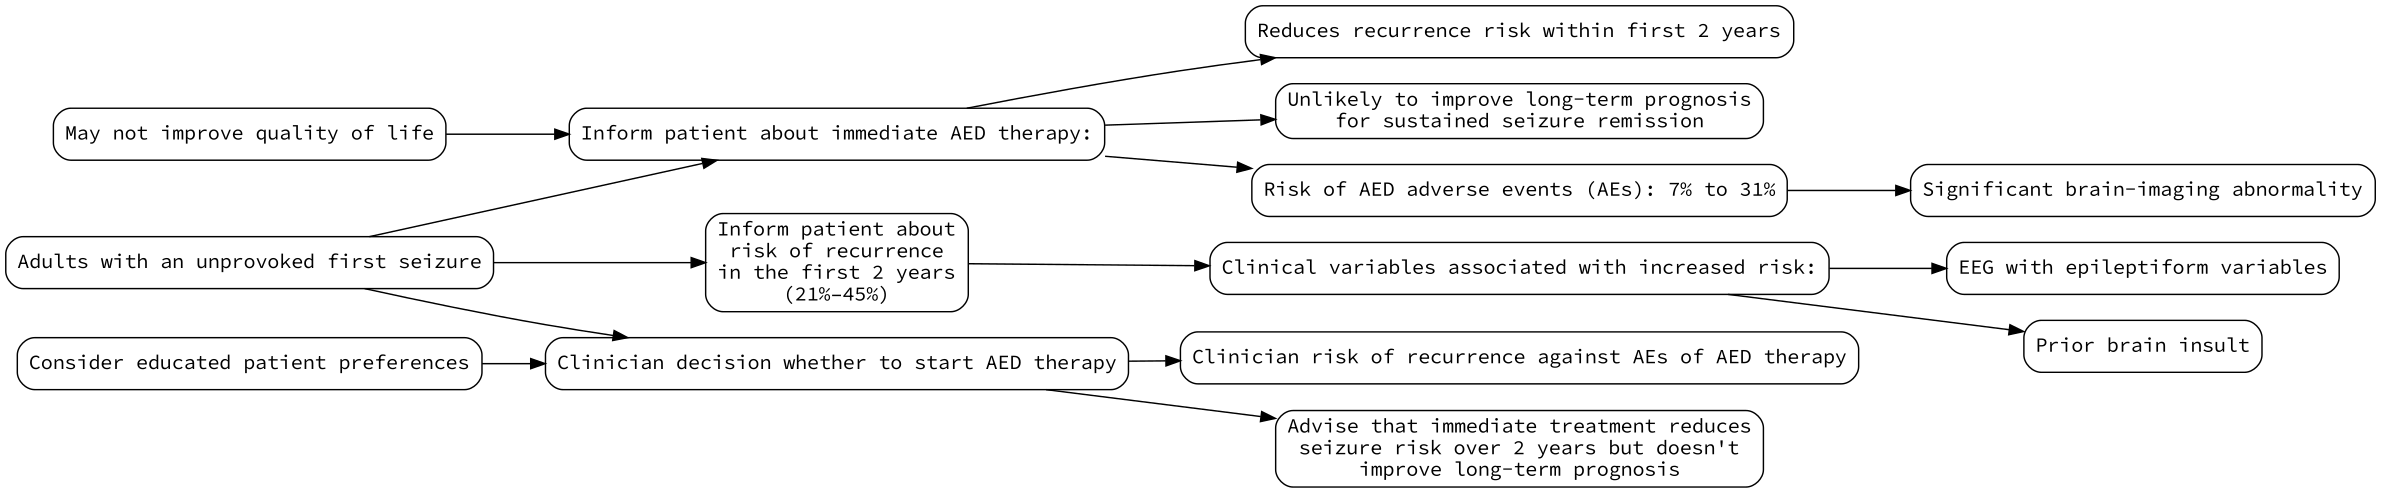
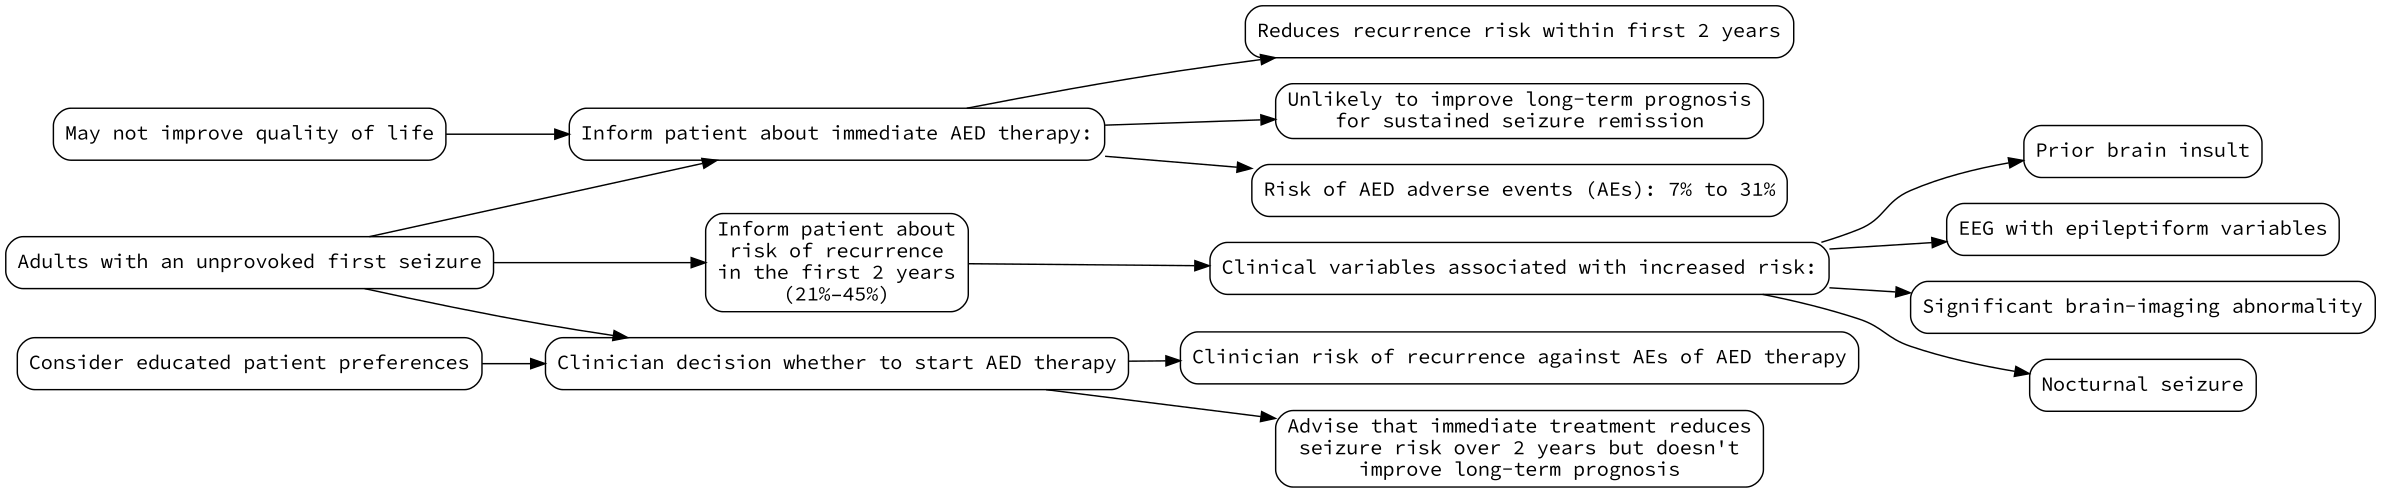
edge "Risk of AED adverse events (AEs): 7% to 31%" -> "Significant brain-imaging abnormality": now "Clinical variables associated with increased risk:" -> "Significant brain-imaging abnormality"
node "Nocturnal seizure": added
